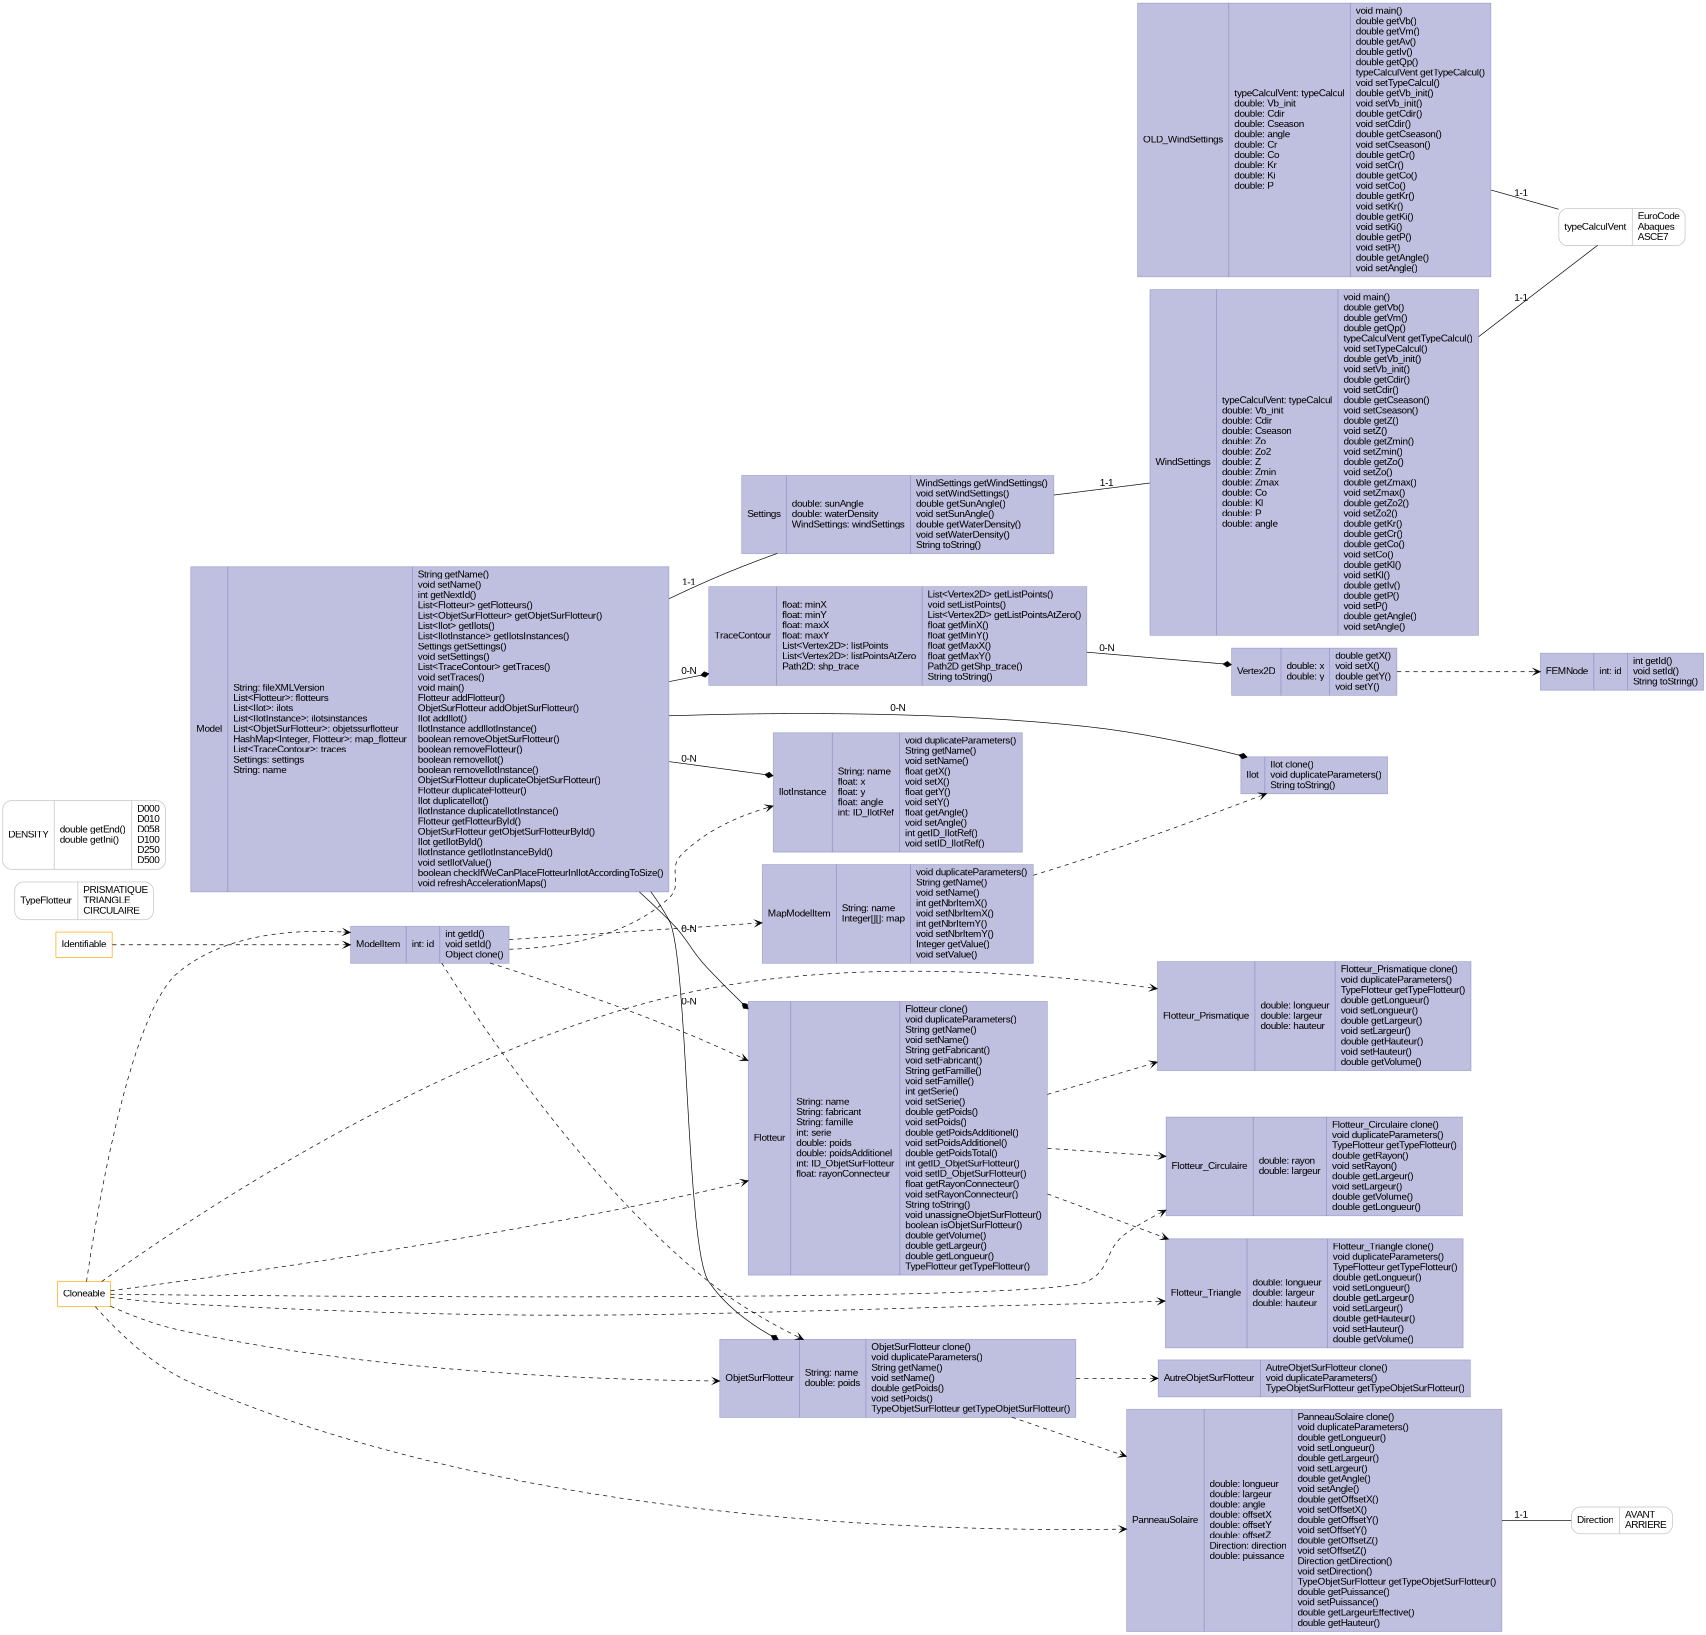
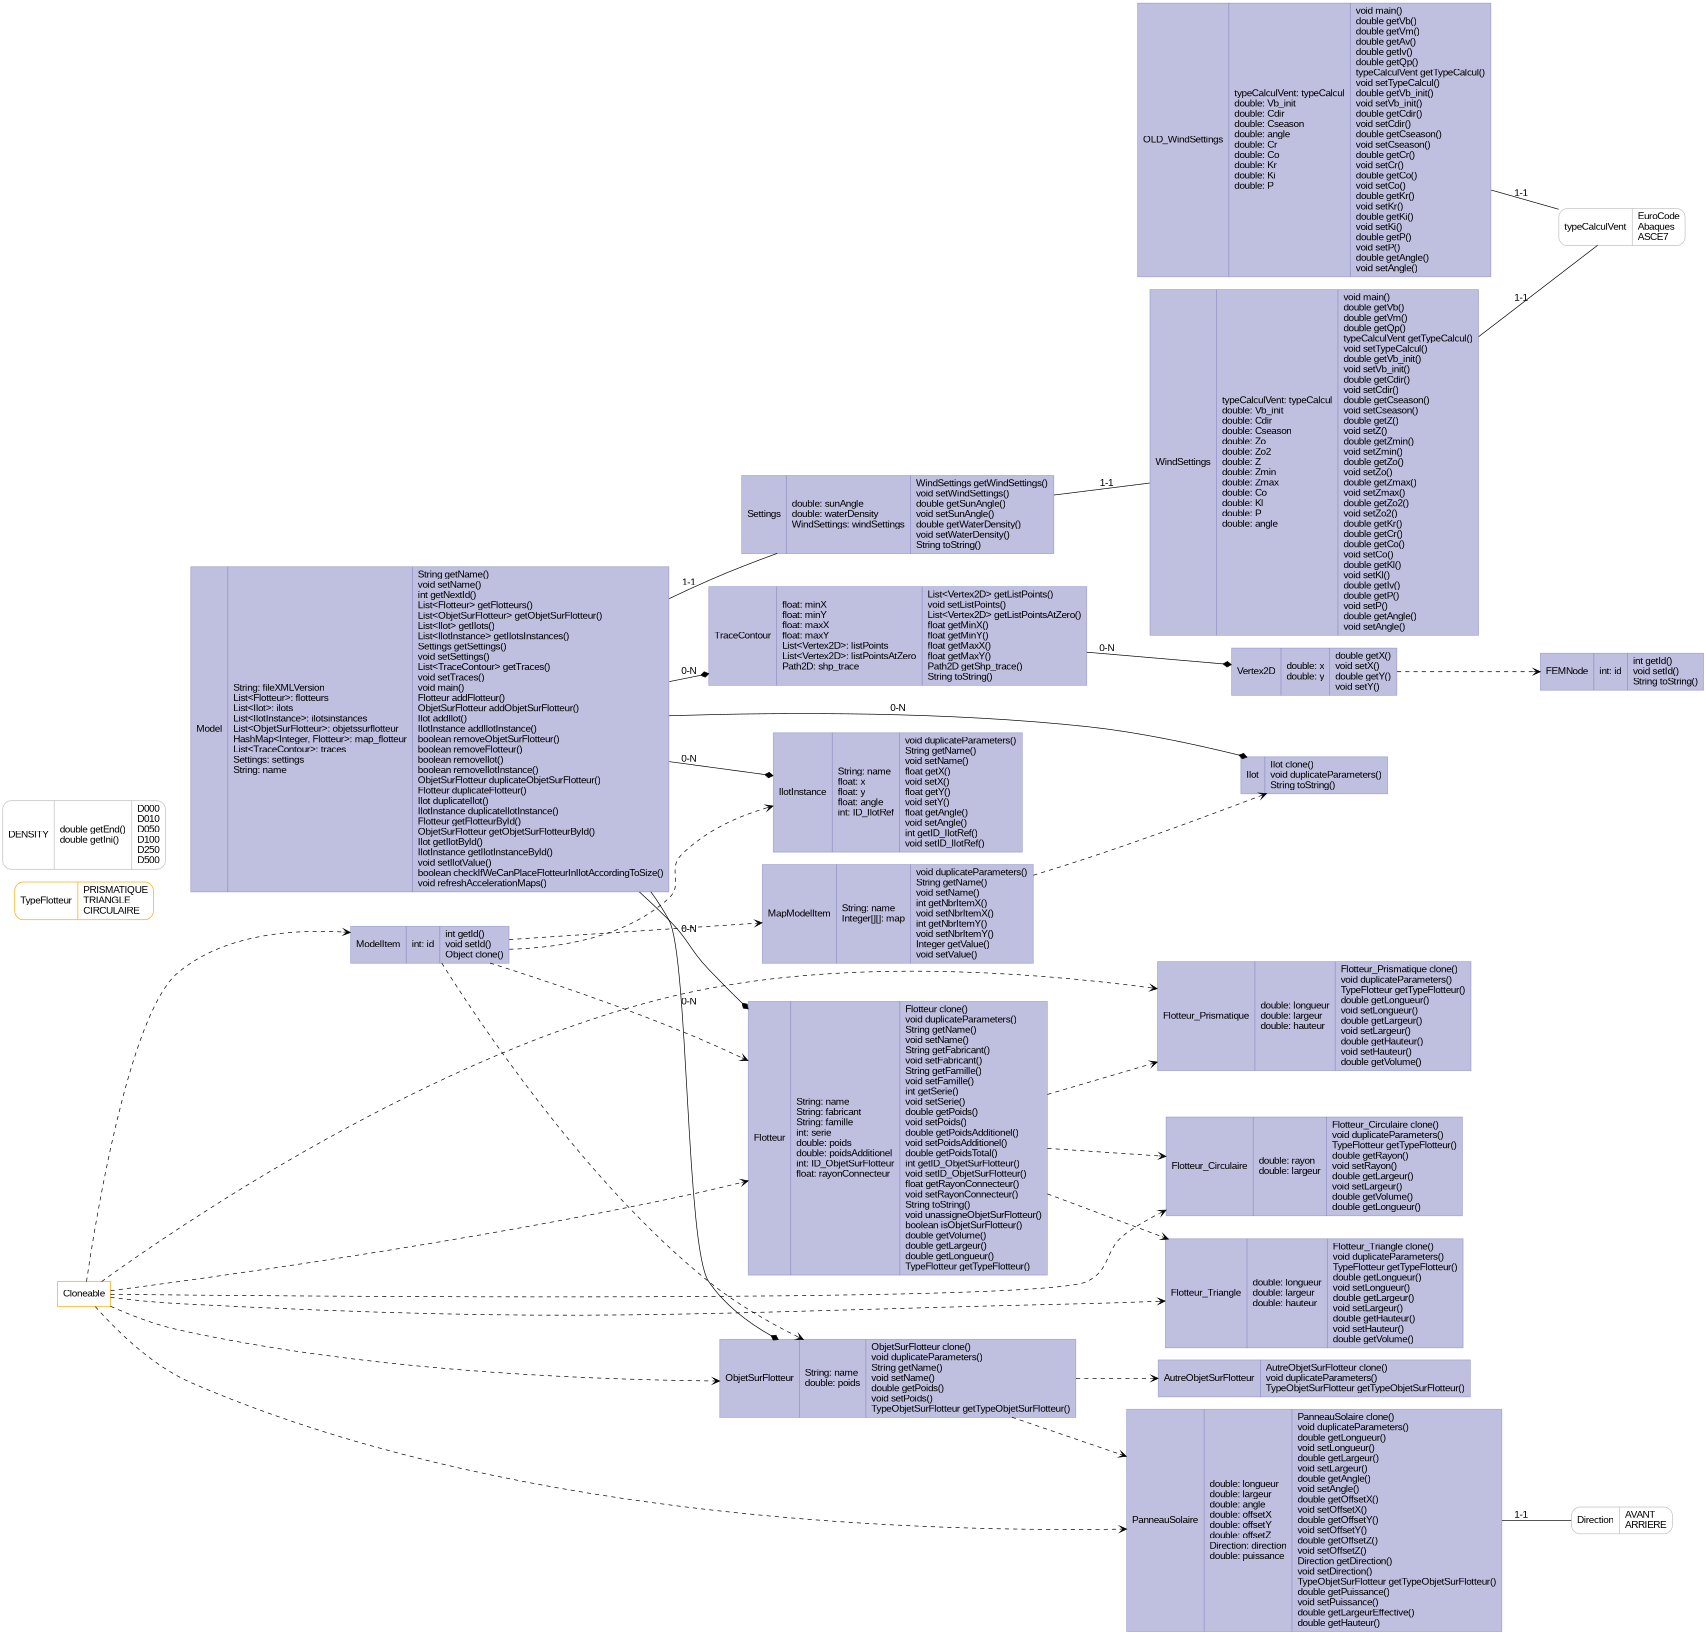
node "DENSITY": text "D058" -> "D050"
node "TypeFlotteur": color gray -> orange
node "Identifiable": removed
